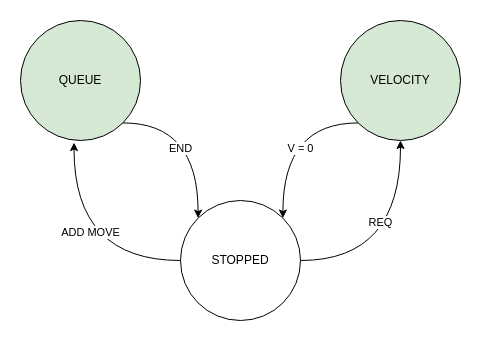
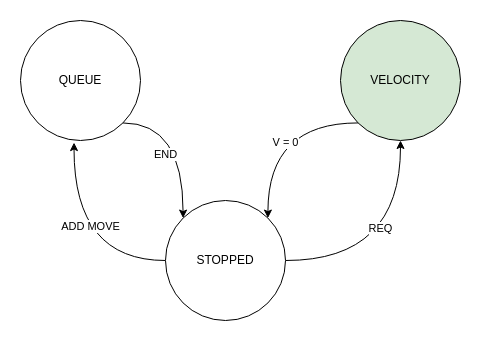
node "QUEUE": fillcolor #d5e8d4 -> #ffffff
node "STOPPED": moved (241, 261) -> (226, 261)
